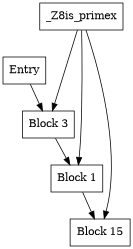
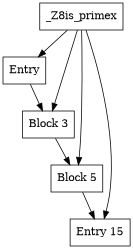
edge "_Z8is_primex" -> "Entry": added
node "Block 1": label "Block 1" -> "Block 5"
node "Block 15": label "Block 15" -> "Entry 15"
